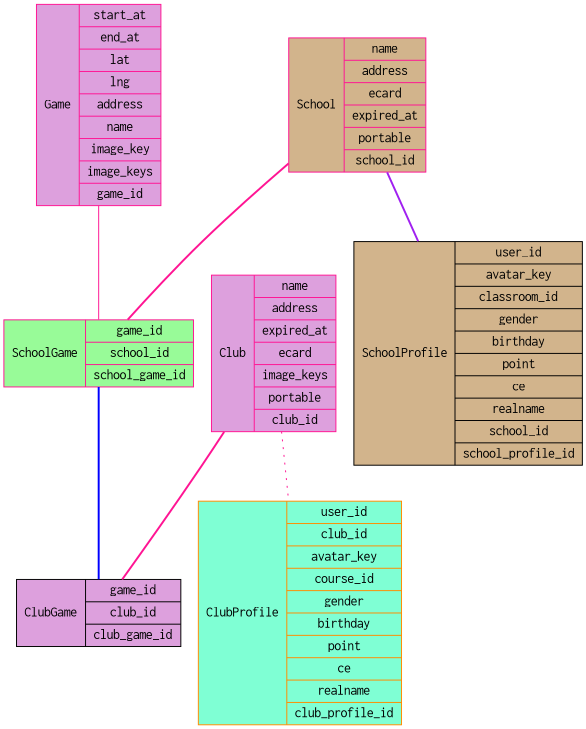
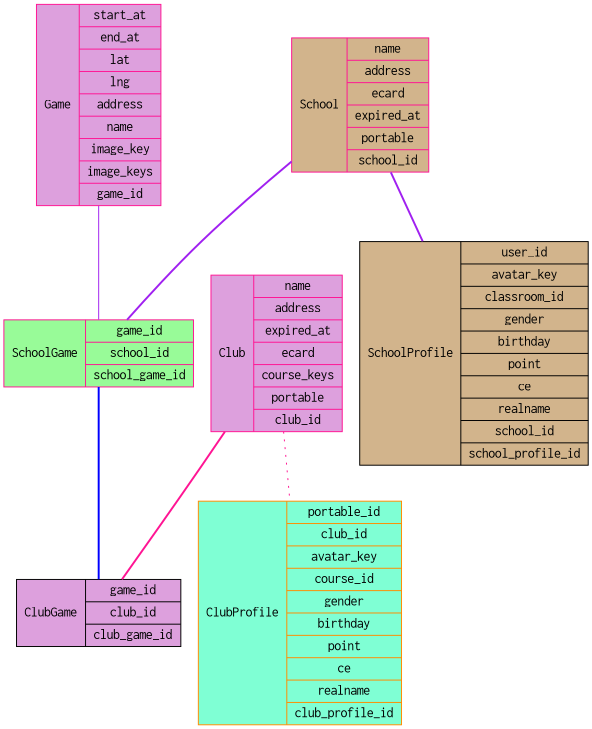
edge "School" -- "SchoolGame": color deeppink -> purple
edge "Game" -- "SchoolGame": color deeppink -> purple
node "Club": text "image_keys" -> "course_keys"
node "ClubProfile": text "user_id" -> "portable_id"
